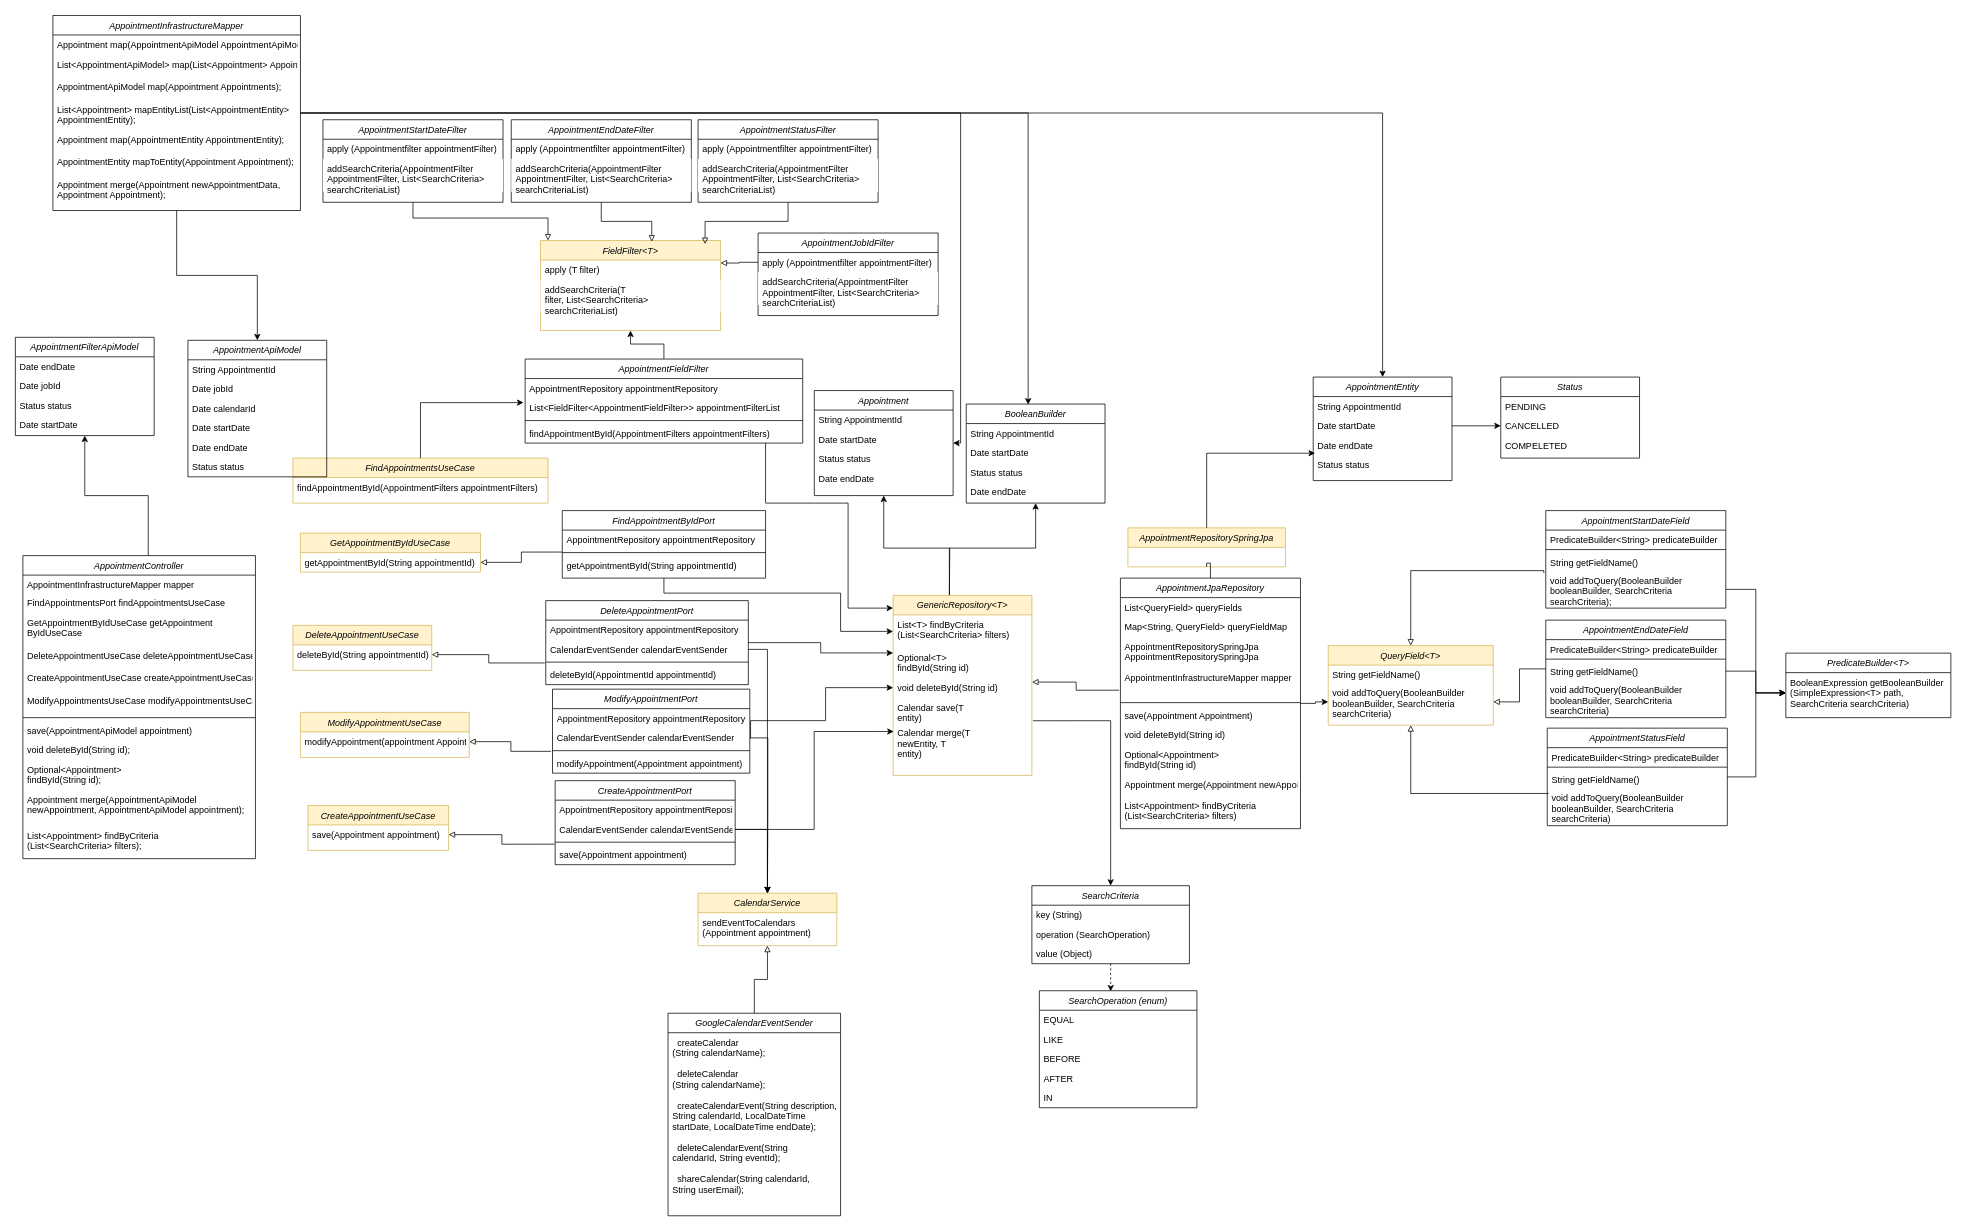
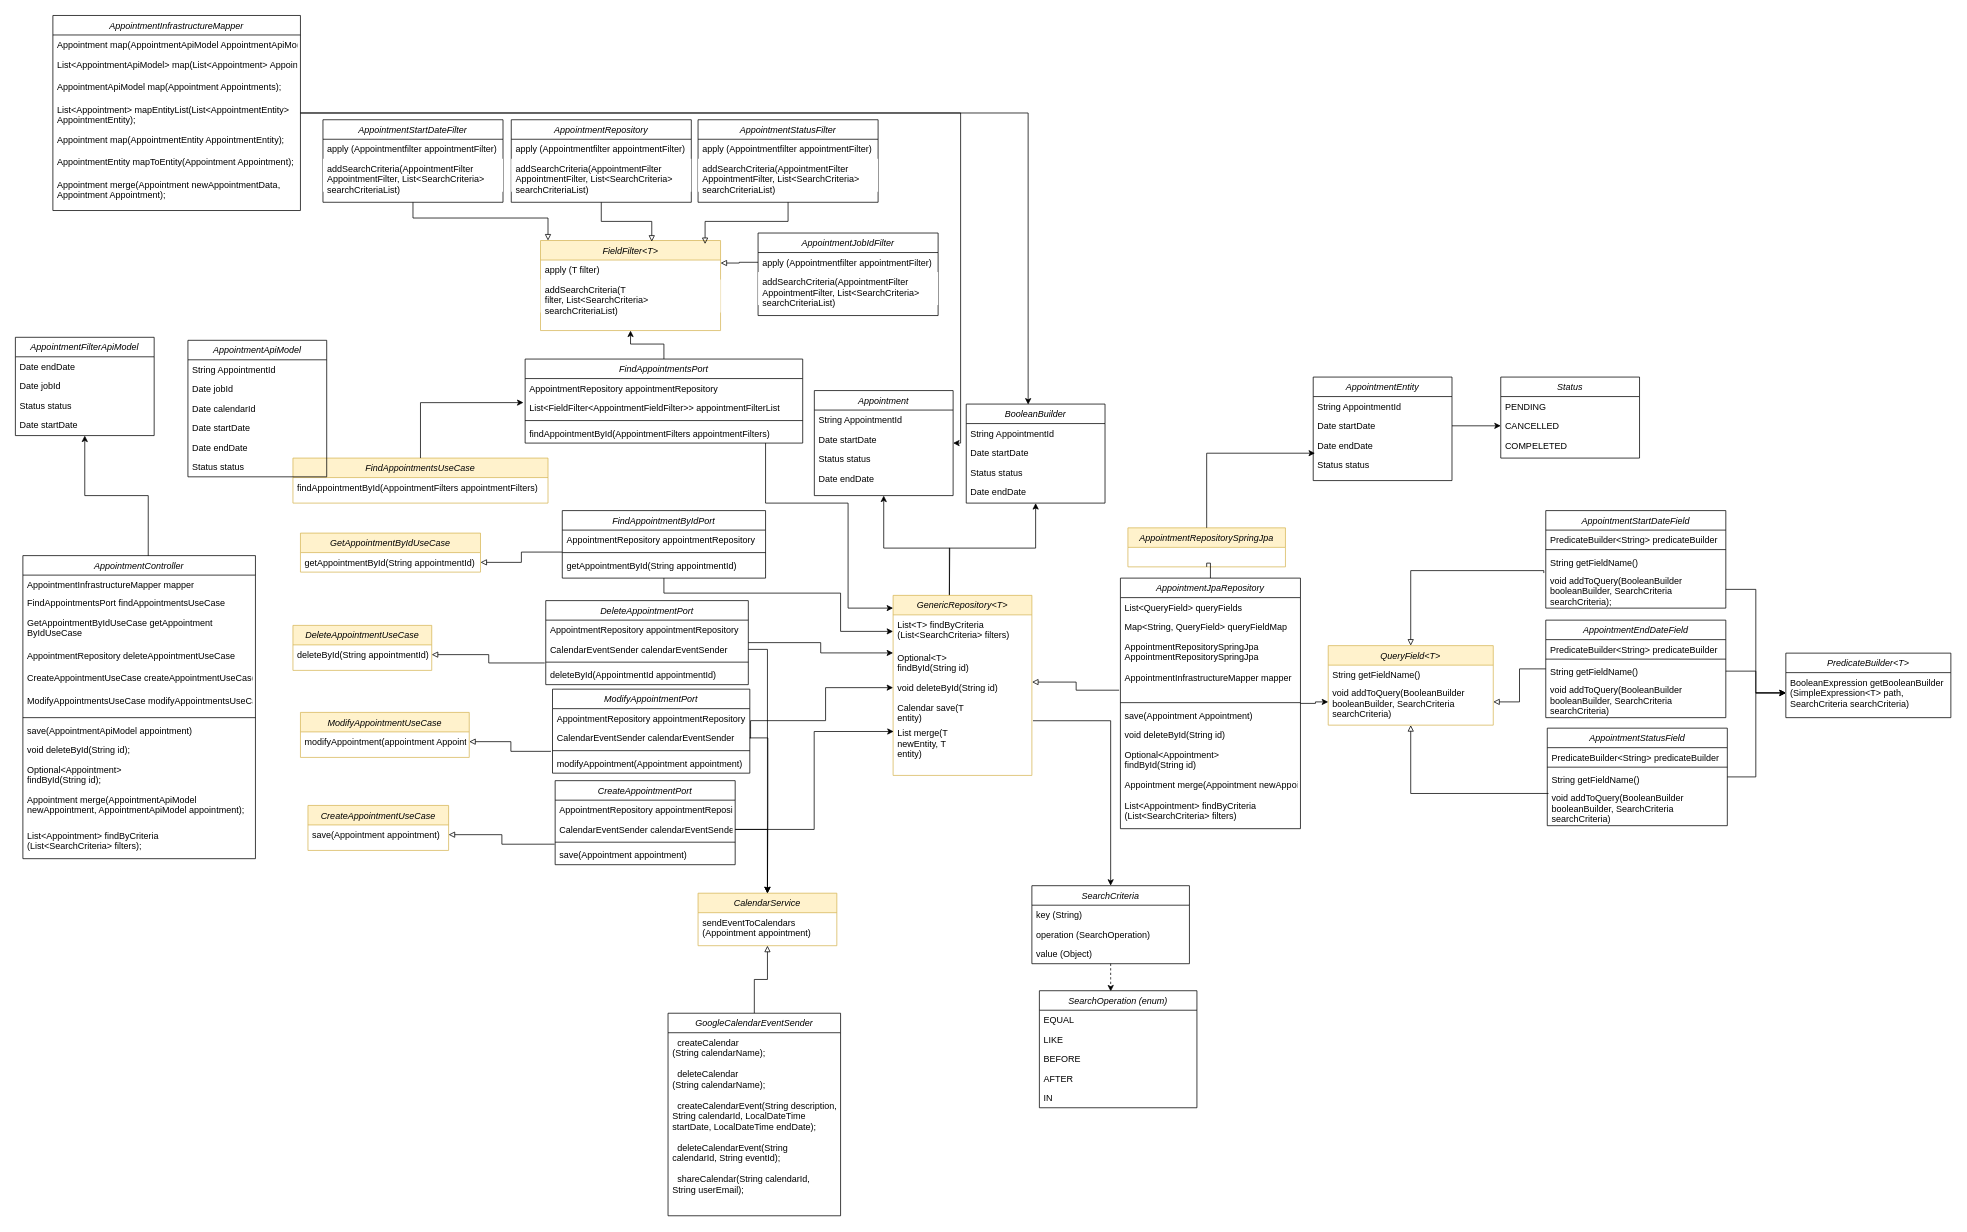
node "AppointmentEndDateFilter": label "AppointmentEndDateFilter" -> "AppointmentRepository"
edge "AppointmentInfrastructureMapper" -> "AppointmentEntity": removed
edge "AppointmentInfrastructureMapper" -> "AppointmentApiModel": removed
node "AppointmentFieldFilter": label "AppointmentFieldFilter" -> "FindAppointmentsPort"
node "DeleteAppointmentUseCase deleteAppointmentUseCase": label "DeleteAppointmentUseCase deleteAppointmentUseCase" -> "AppointmentRepository deleteAppointmentUseCase"
node "Calendar merge(T newEntity, T entity)": label "Calendar merge(T newEntity, T entity)" -> "List merge(T newEntity, T entity)"
